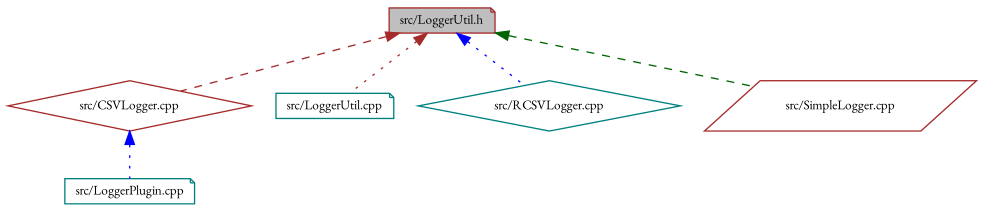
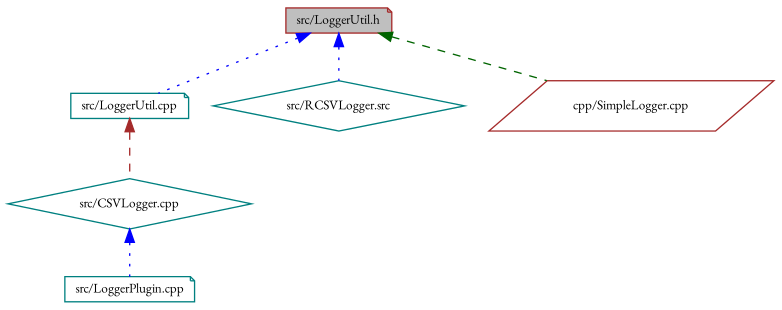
edge "src/CSVLogger.cpp" -> "src/LoggerUtil.h": now "src/CSVLogger.cpp" -> "src/LoggerUtil.cpp"
edge "src/LoggerUtil.cpp" -> "src/LoggerUtil.h": color brown -> blue
node "src/CSVLogger.cpp": color brown -> teal
node "src/RCSVLogger.cpp": label "src/RCSVLogger.cpp" -> "src/RCSVLogger.src"
node "src/SimpleLogger.cpp": label "src/SimpleLogger.cpp" -> "cpp/SimpleLogger.cpp"
